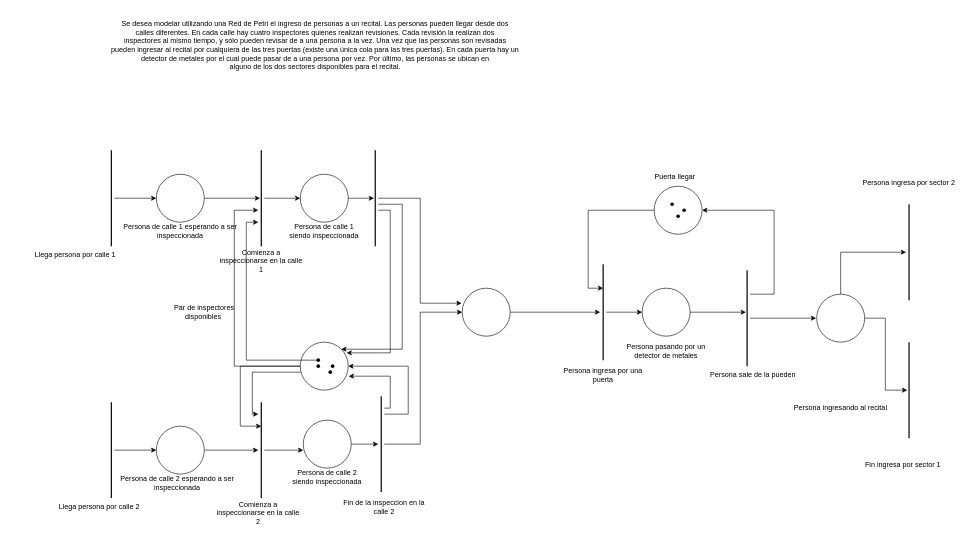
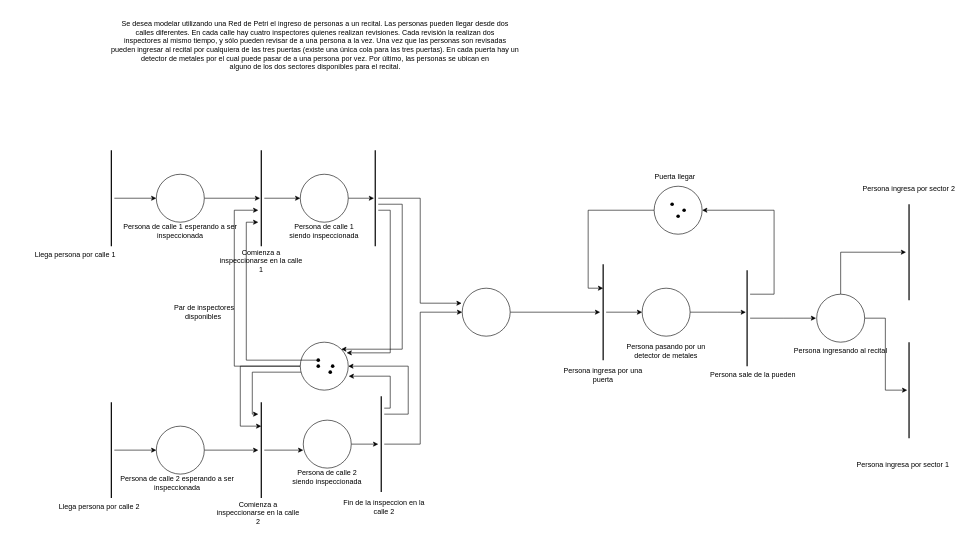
node "Persona ingresa por sector 2": moved (909, 183) -> (909, 189)
node "Persona ingresando al recital": moved (841, 408) -> (841, 351)
node "Fin ingresa por sector 1": label "Fin ingresa por sector 1" -> "Persona ingresa por sector 1"
